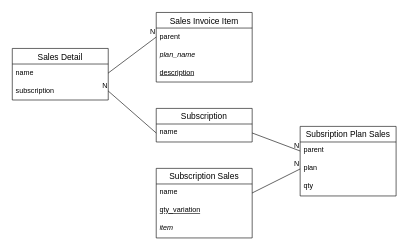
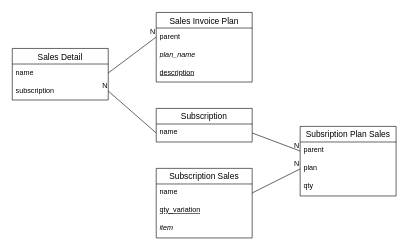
node "Sales Invoice Item": label "Sales Invoice Item" -> "Sales Invoice Plan"
